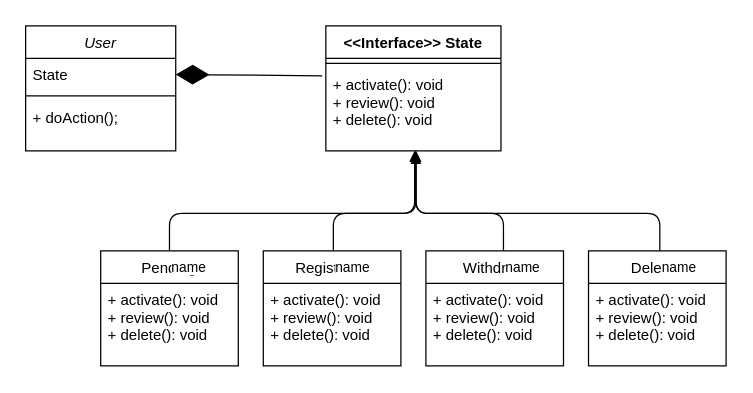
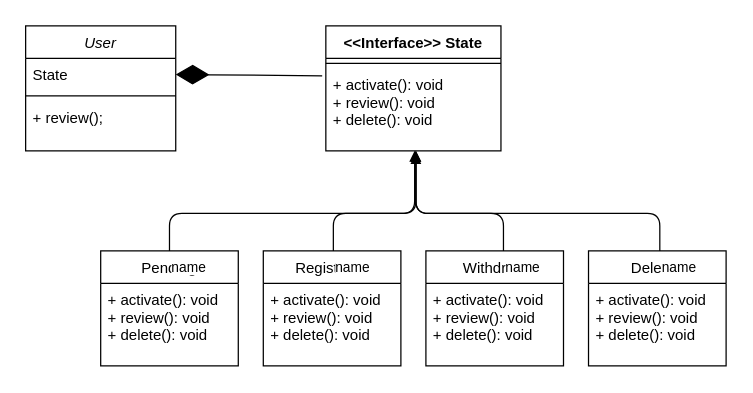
node "+ doAction();": label "+ doAction();" -> "+ review();"
